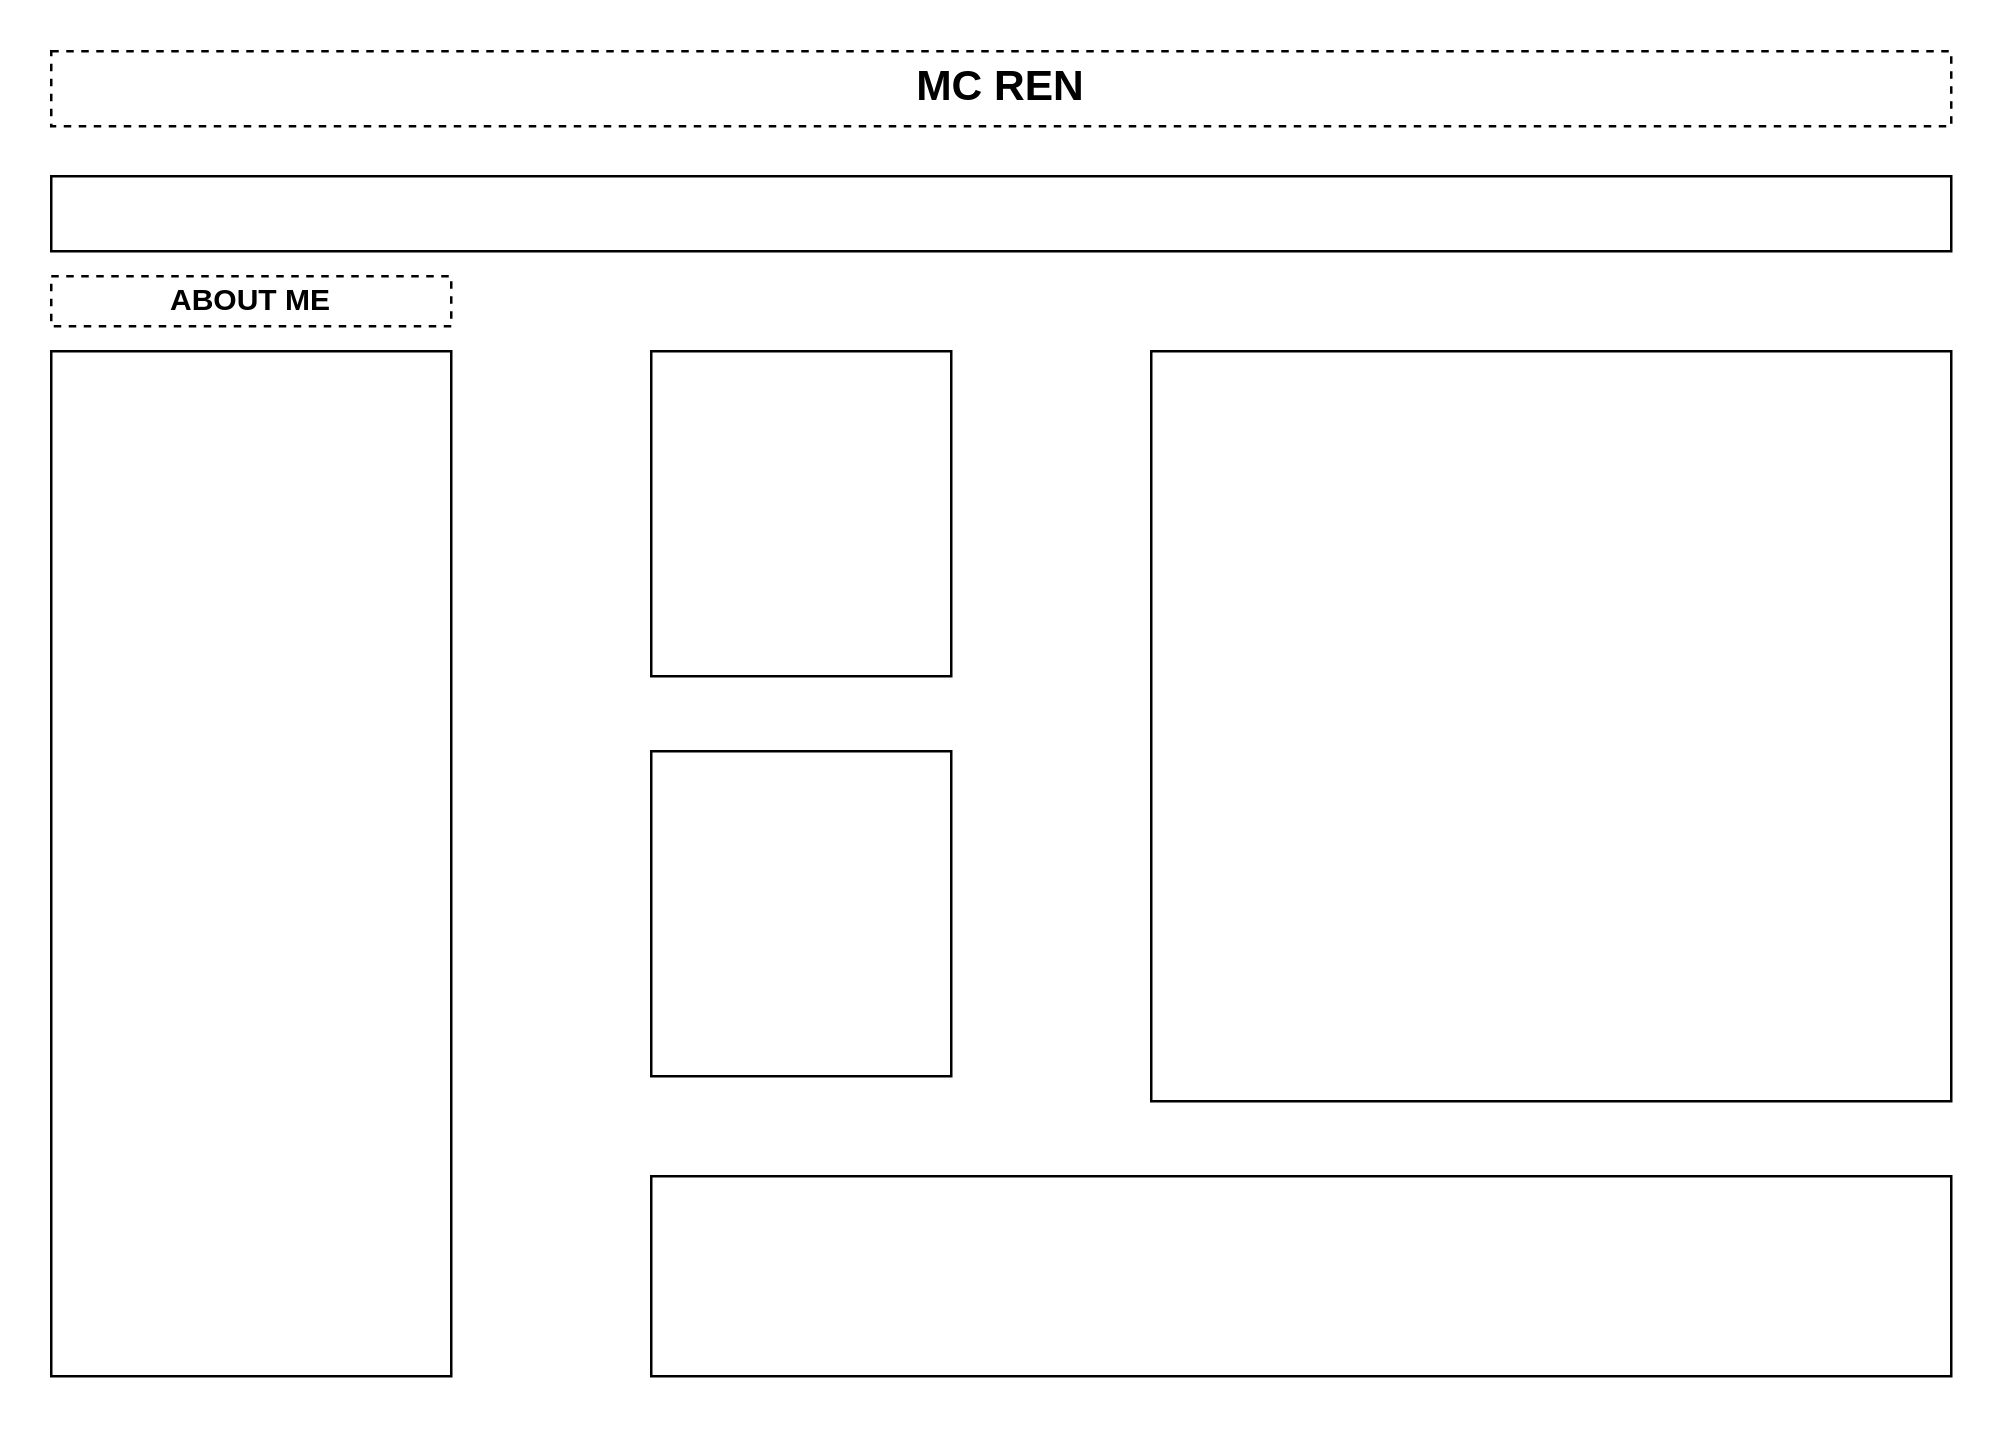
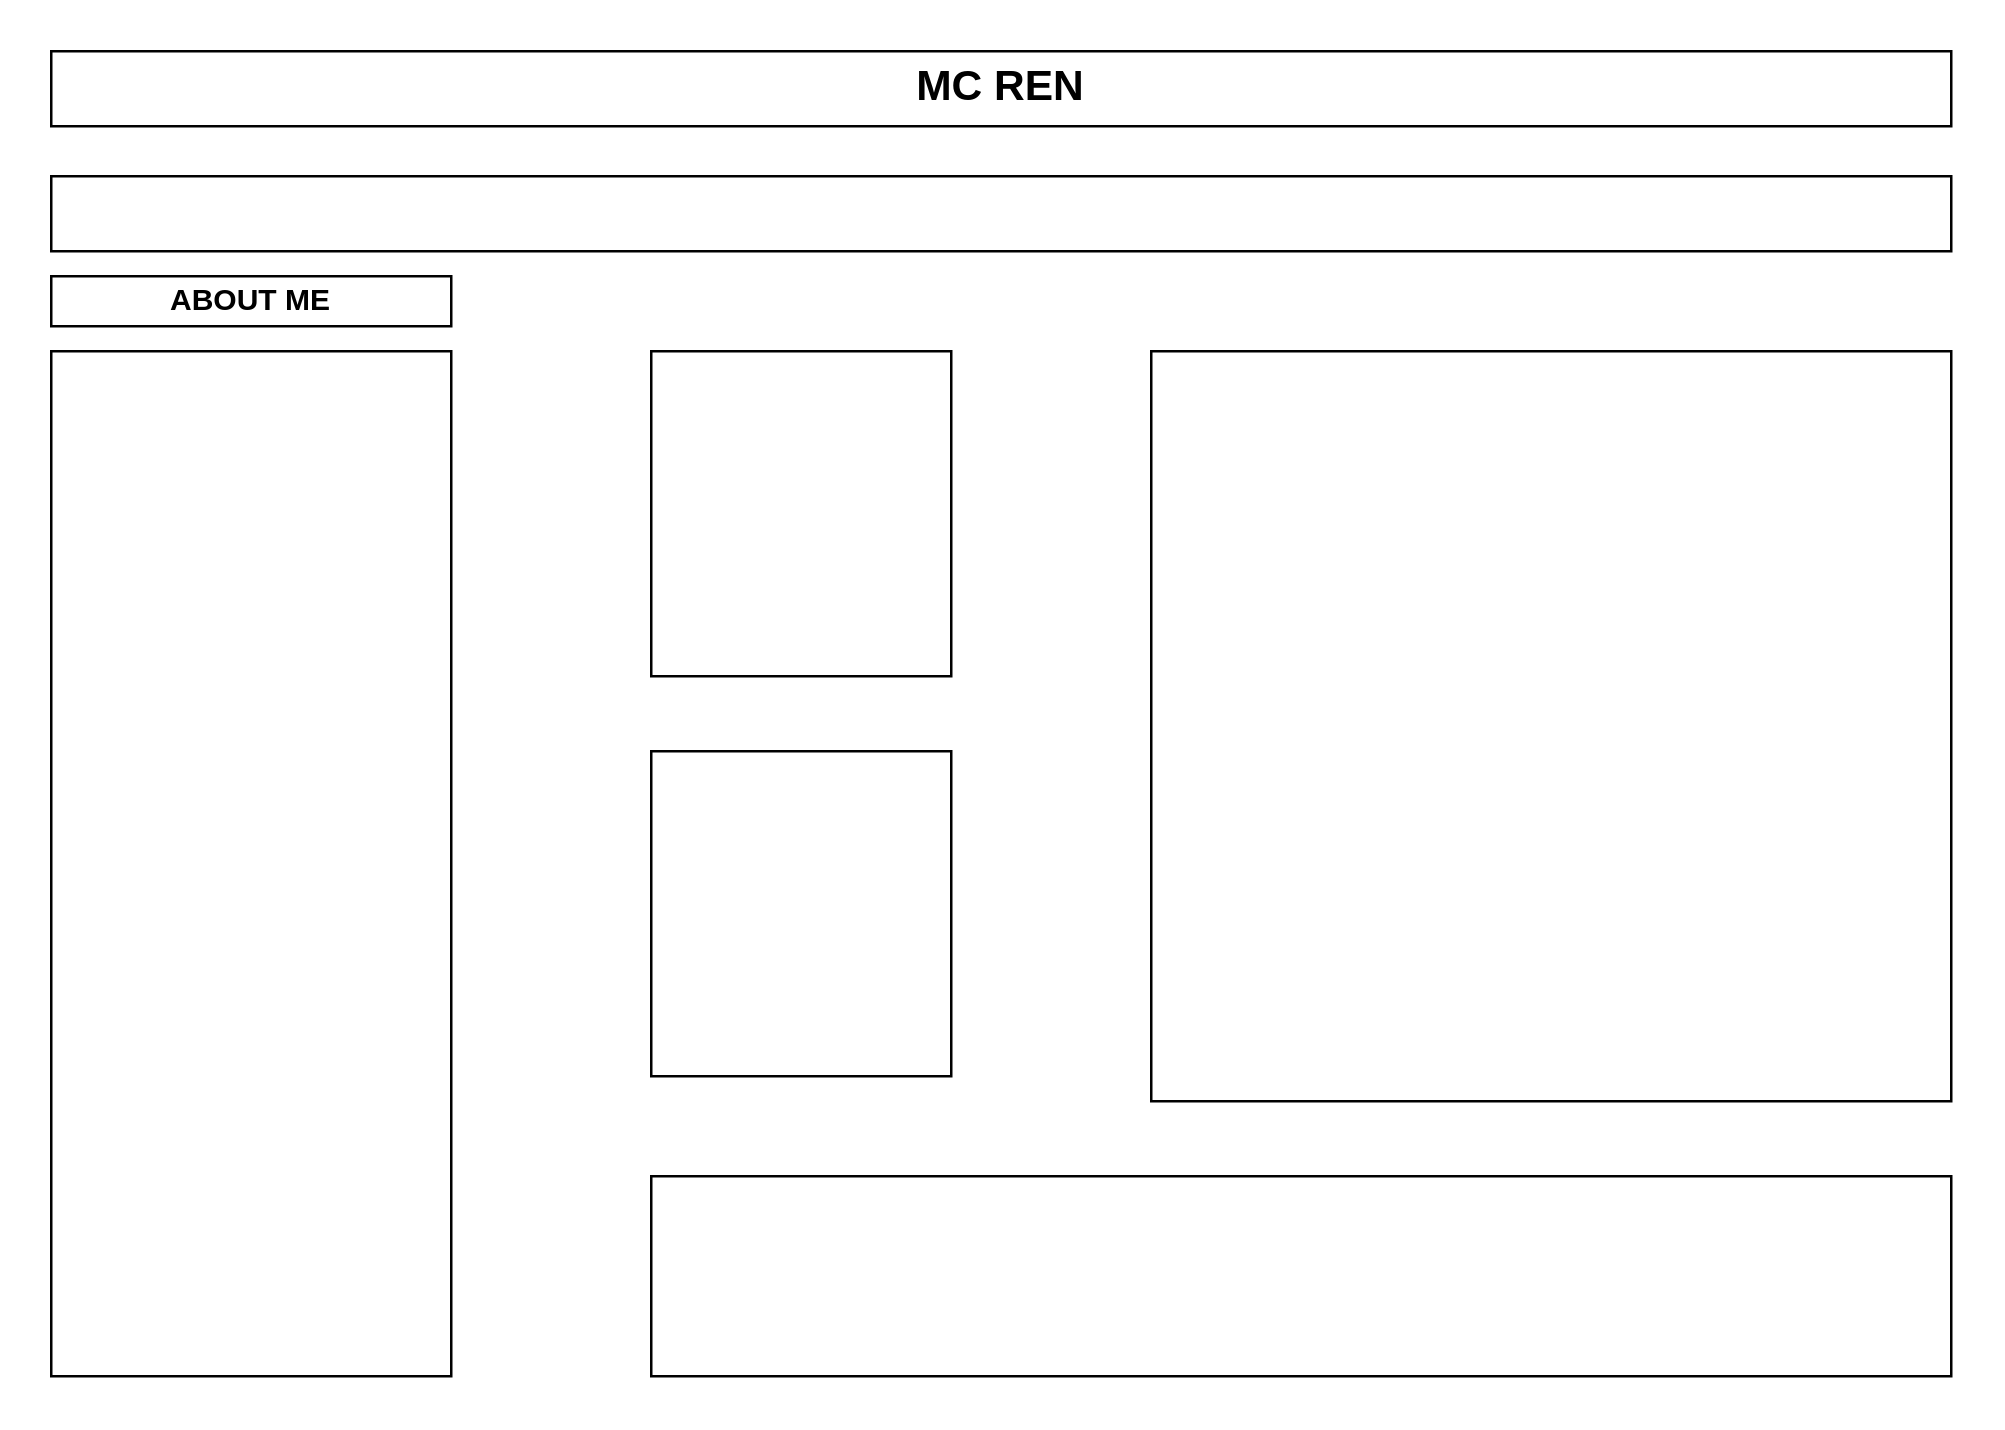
node "MC REN": style dashed -> solid
node "ABOUT ME": style dashed -> solid
